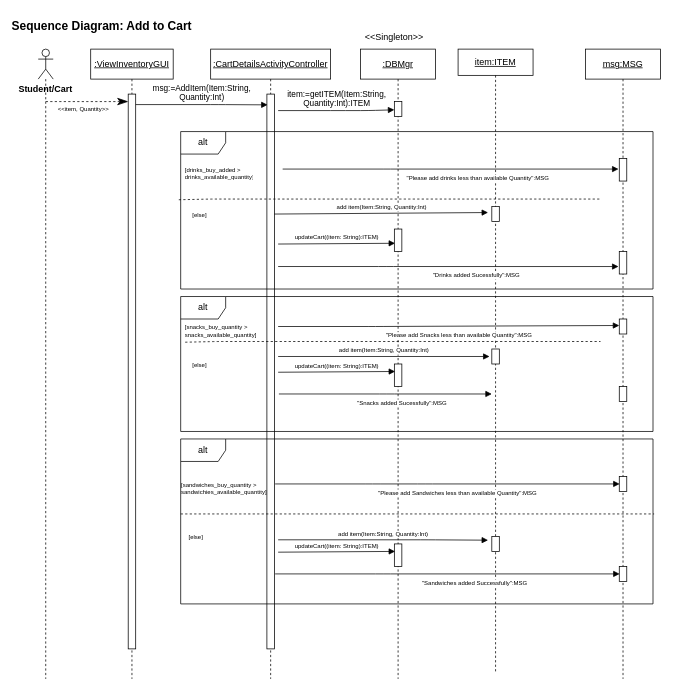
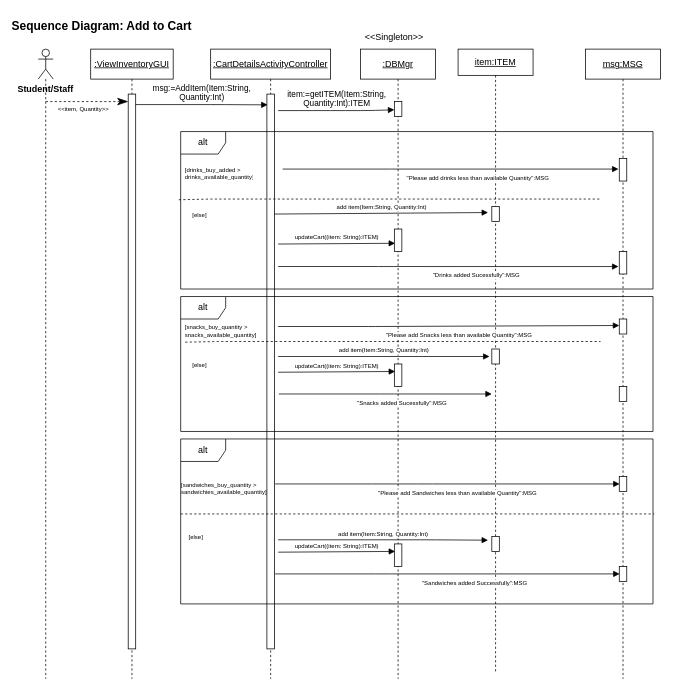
node "Student/Cart": label "Student/Cart" -> "Student/Staff"
